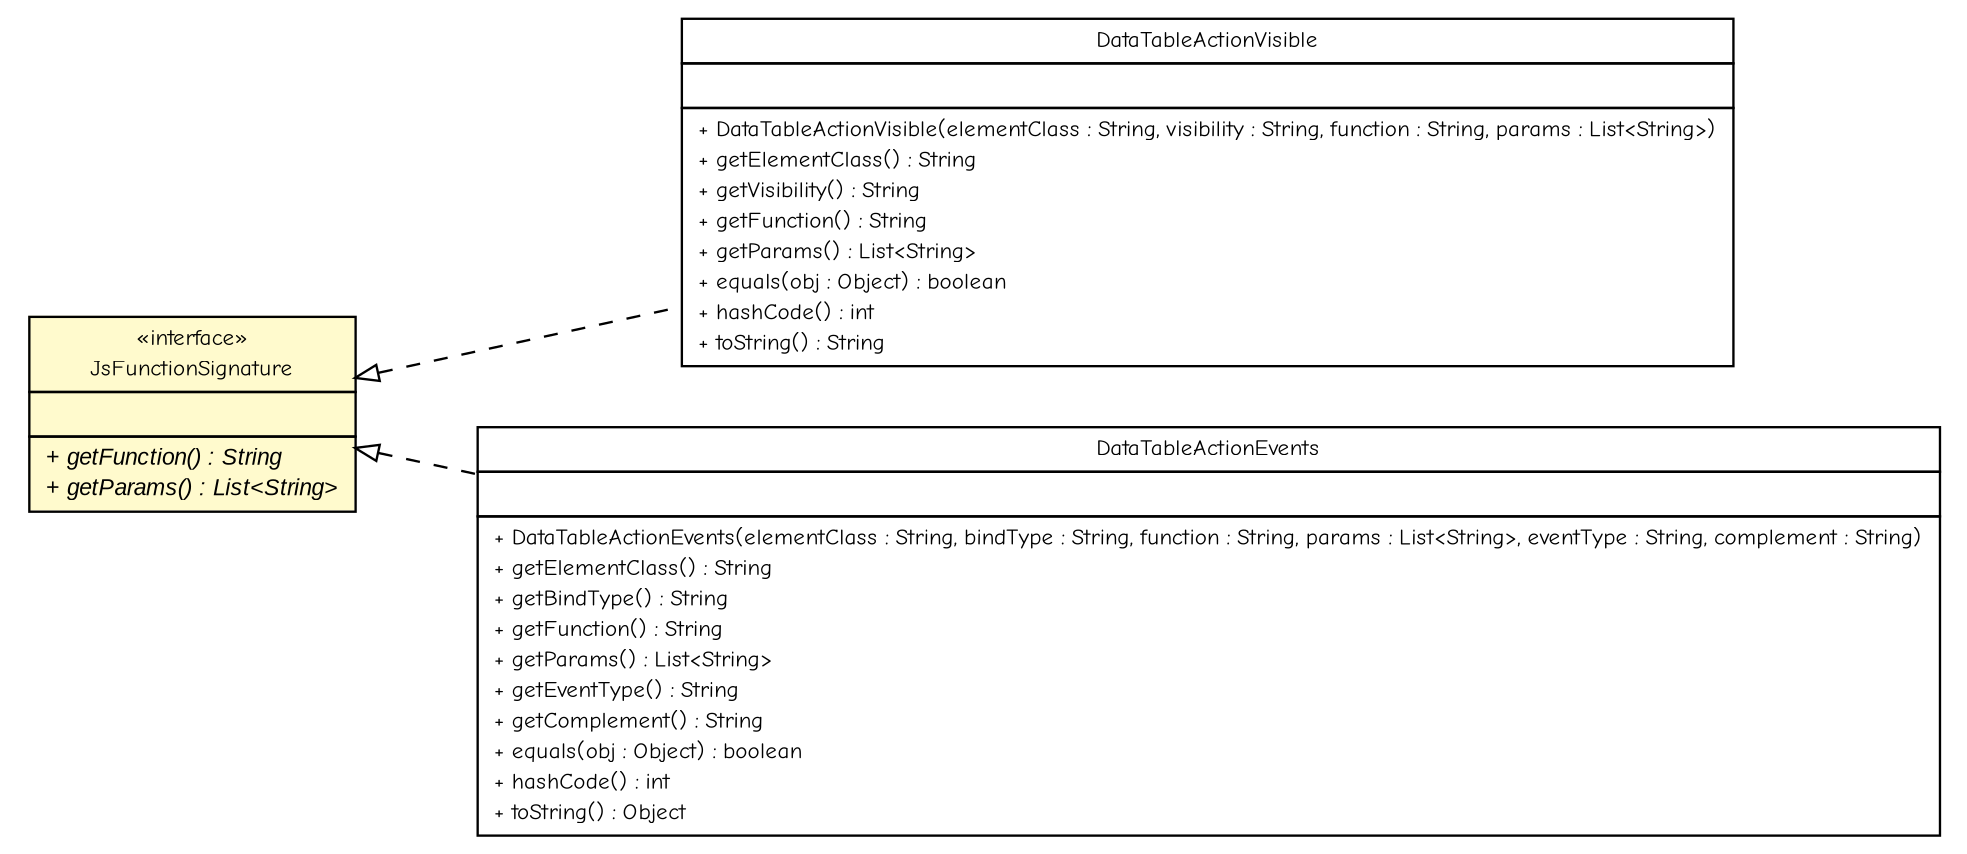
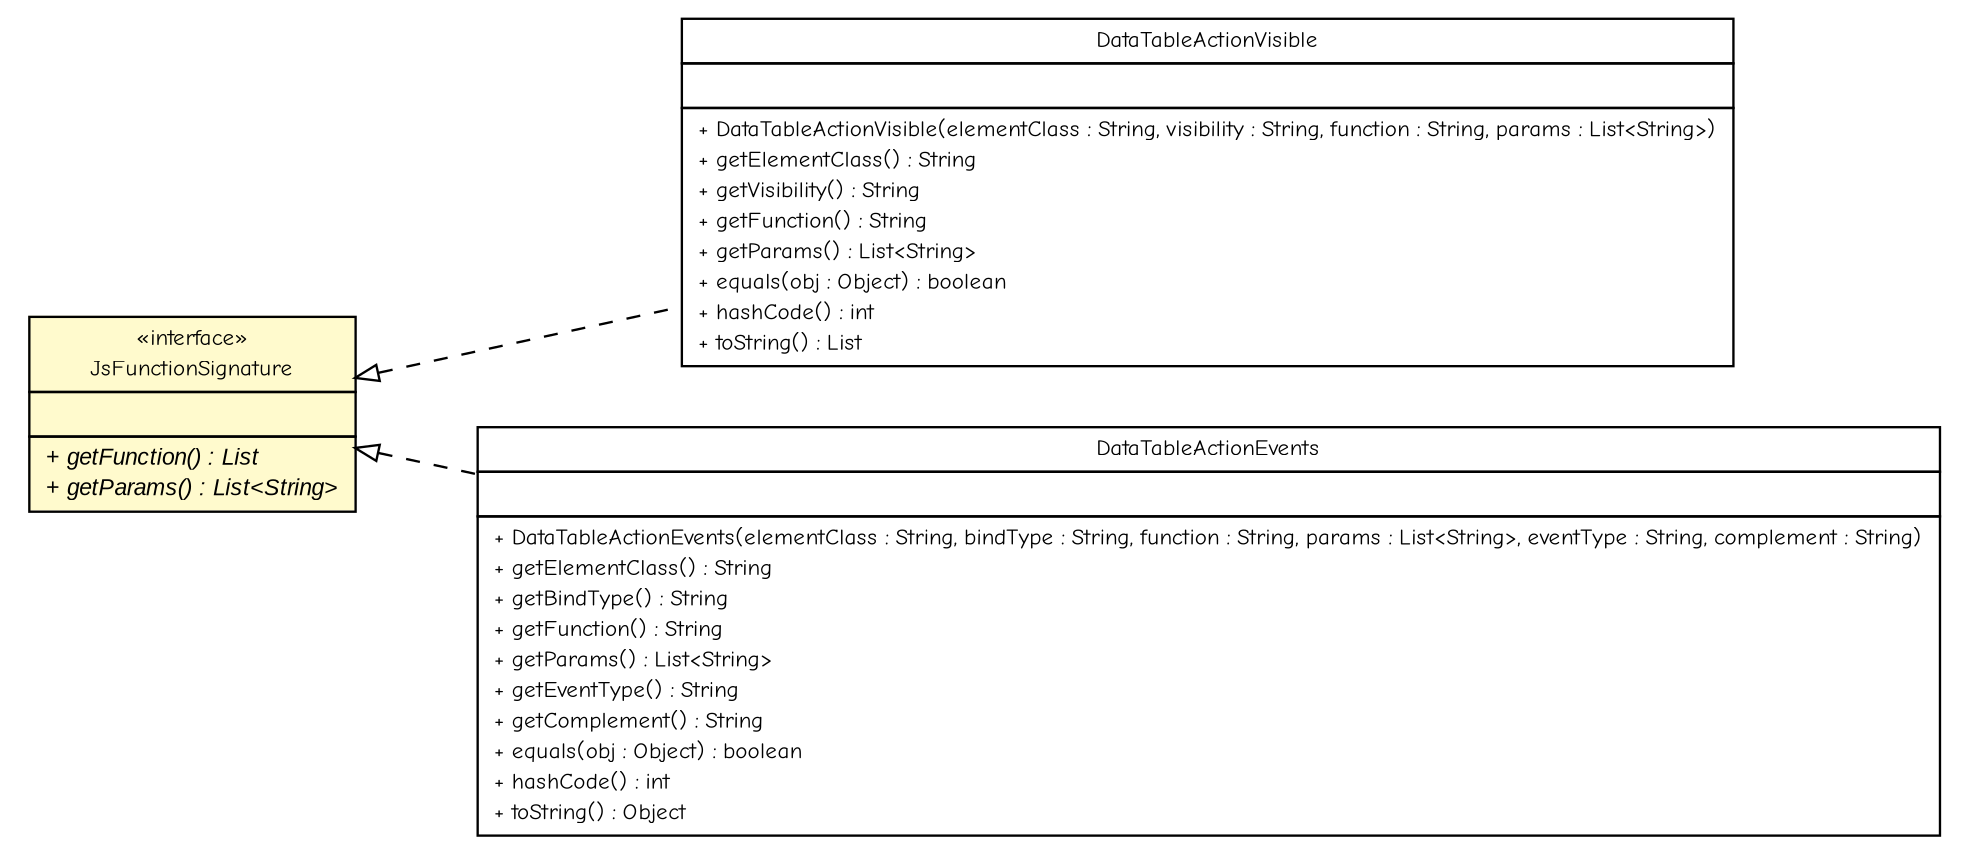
node "DataTableActionVisible": text "+ toString() : String" -> "+ toString() : List"
node "JsFunctionSignature": text "+ getFunction() : String" -> "+ getFunction() : List"
